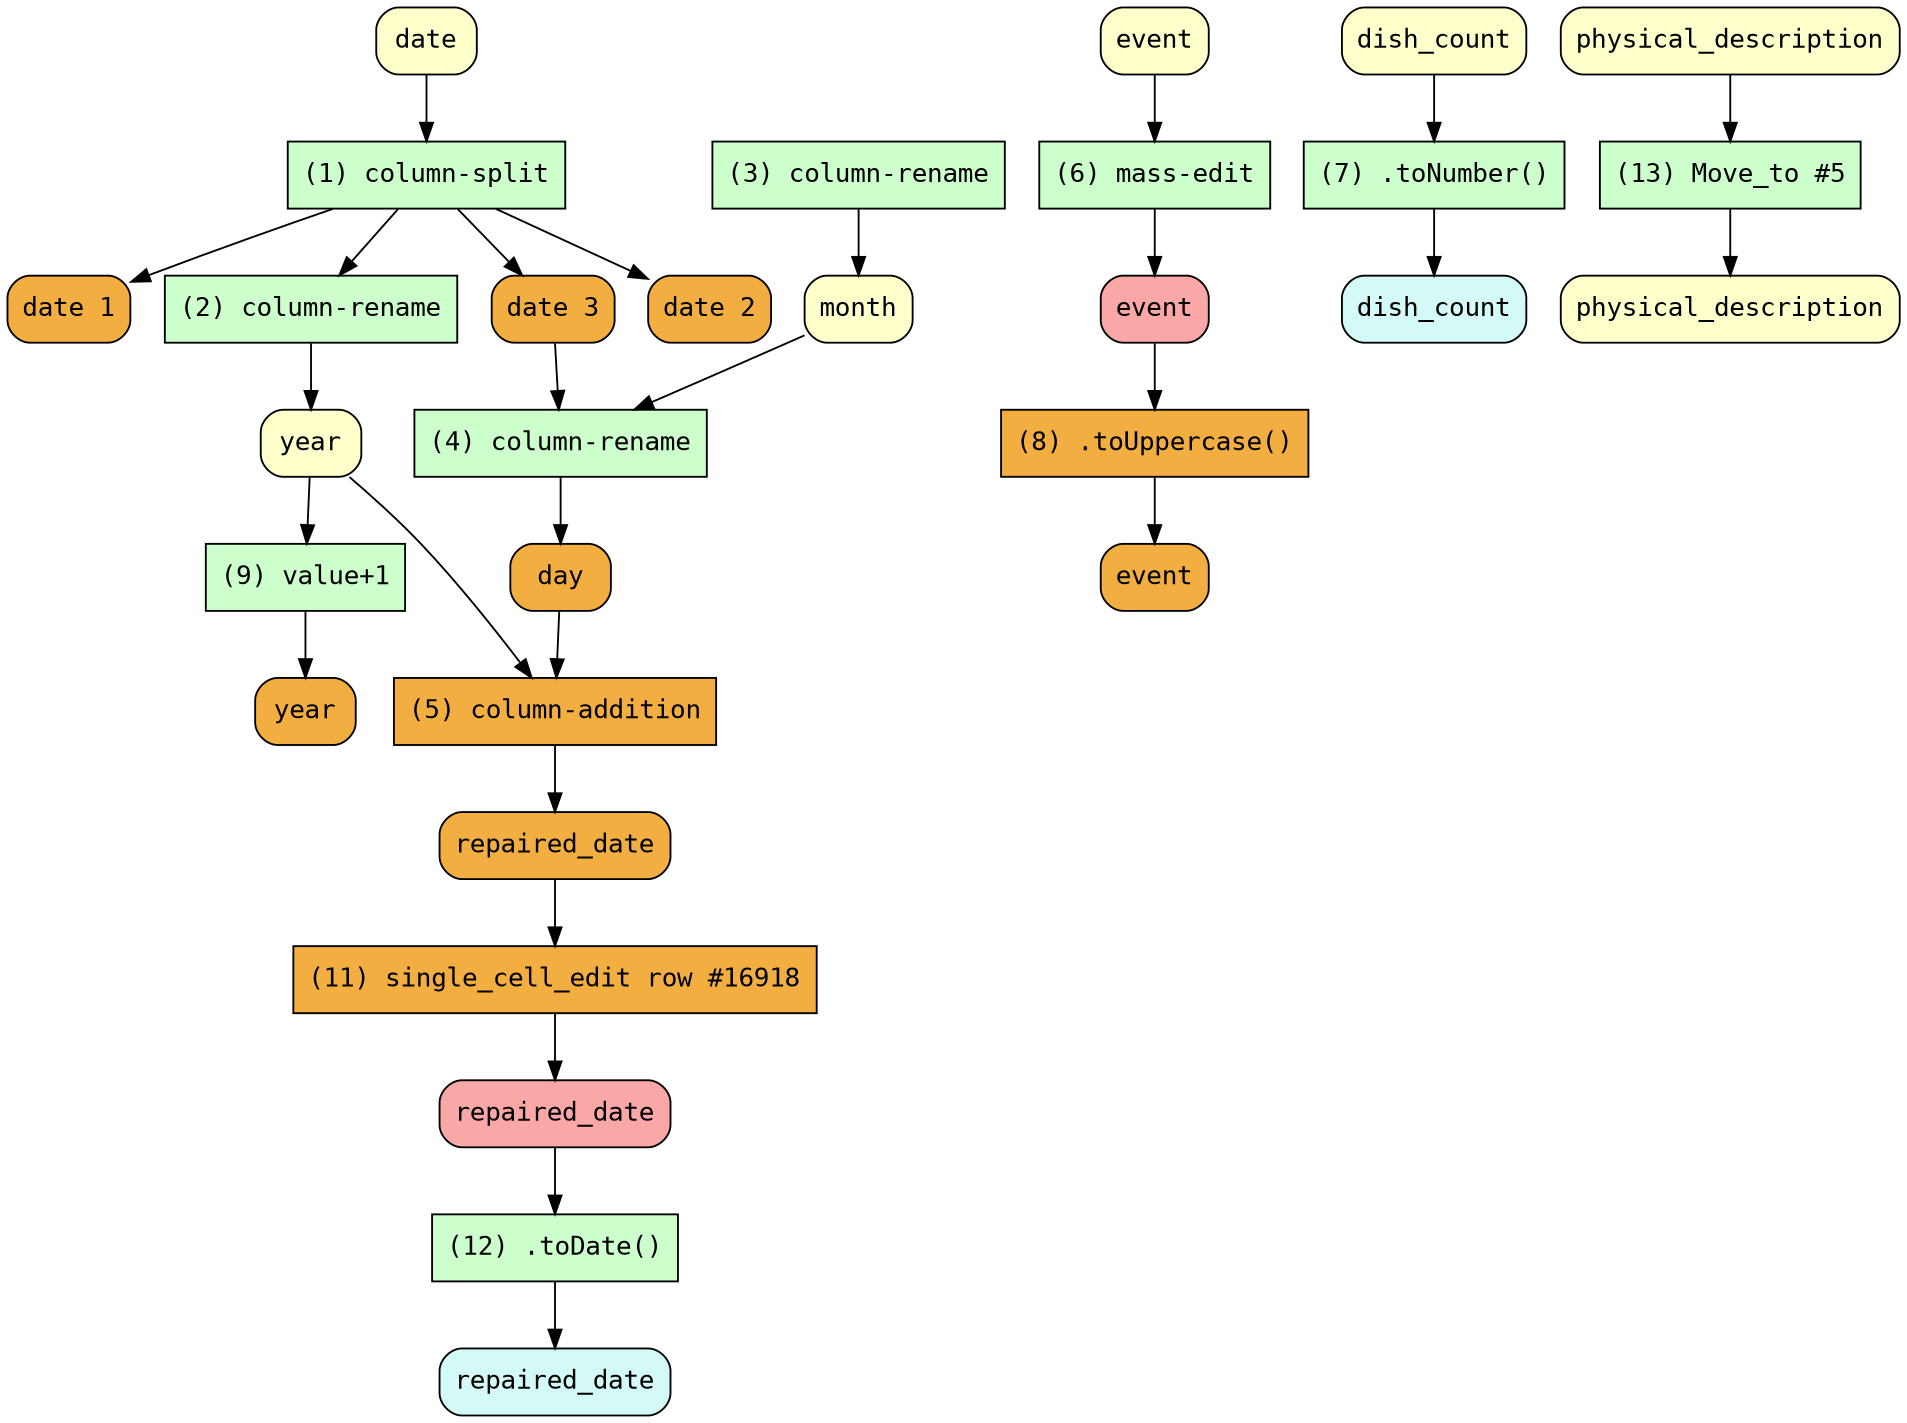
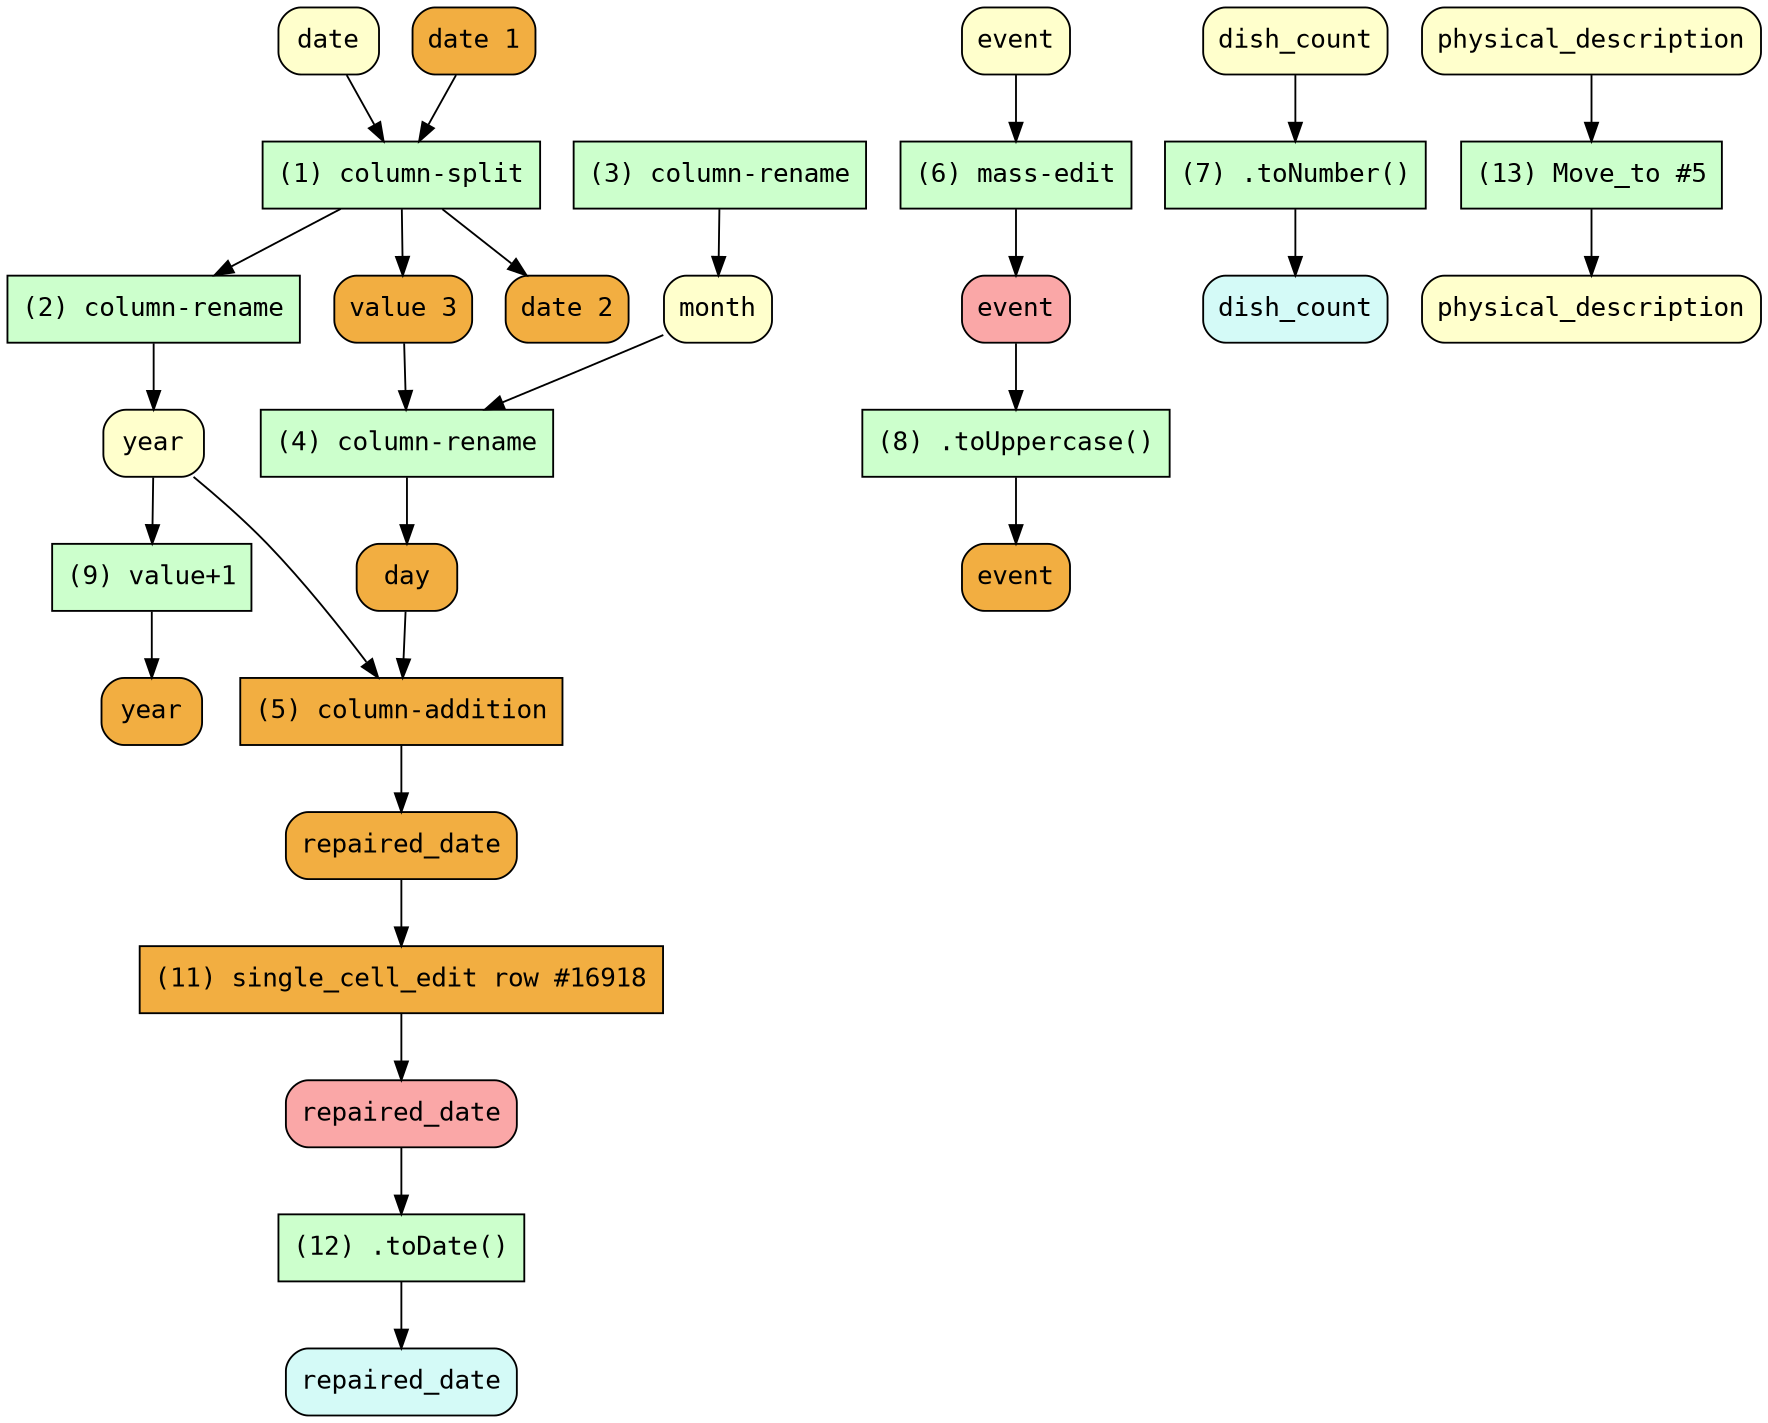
edge "(1) column-split" -> "date 1": reversed
node "date 3": label "date 3" -> "value 3"
node "(8) .toUppercase()": fillcolor #f2ae41 -> #ccffcc
